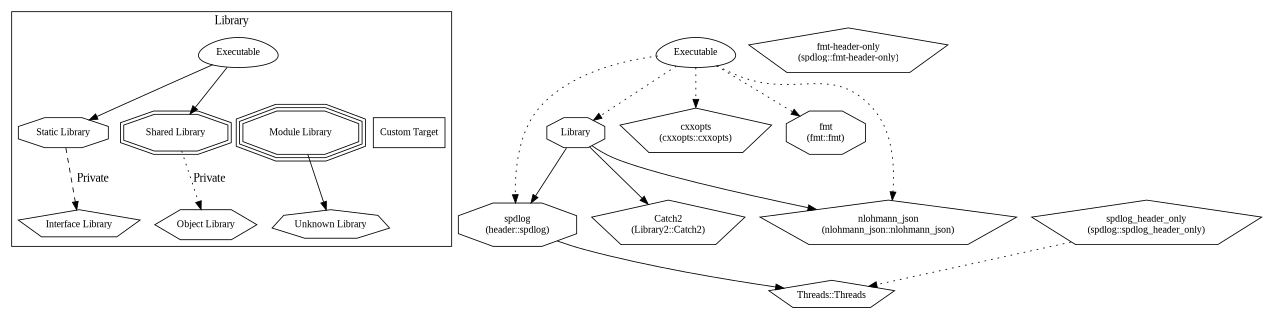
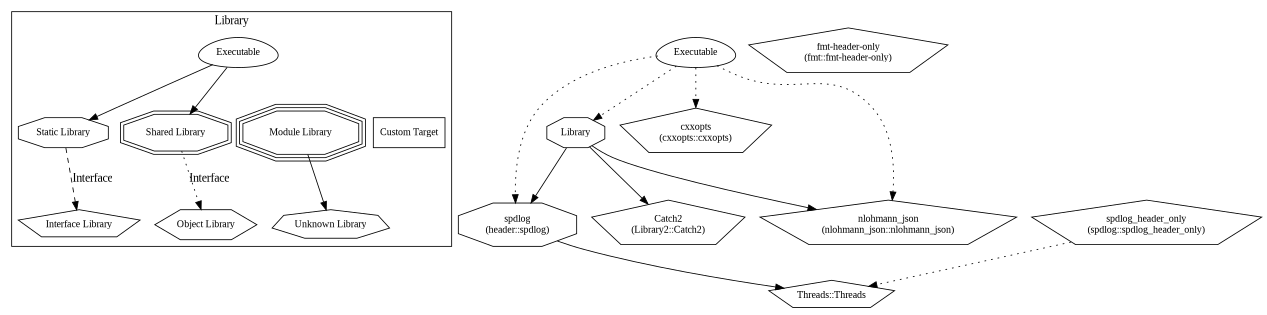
node "fmt-header-only (spdlog::fmt-header-only)": label "fmt-header-only (spdlog::fmt-header-only)" -> "fmt-header-only (fmt::fmt-header-only)"
node "fmt (fmt::fmt)": removed
edge "Static Library" -> "Interface Library": label "Private" -> "Interface"
edge "Shared Library" -> "Object Library": label "Private" -> "Interface"
